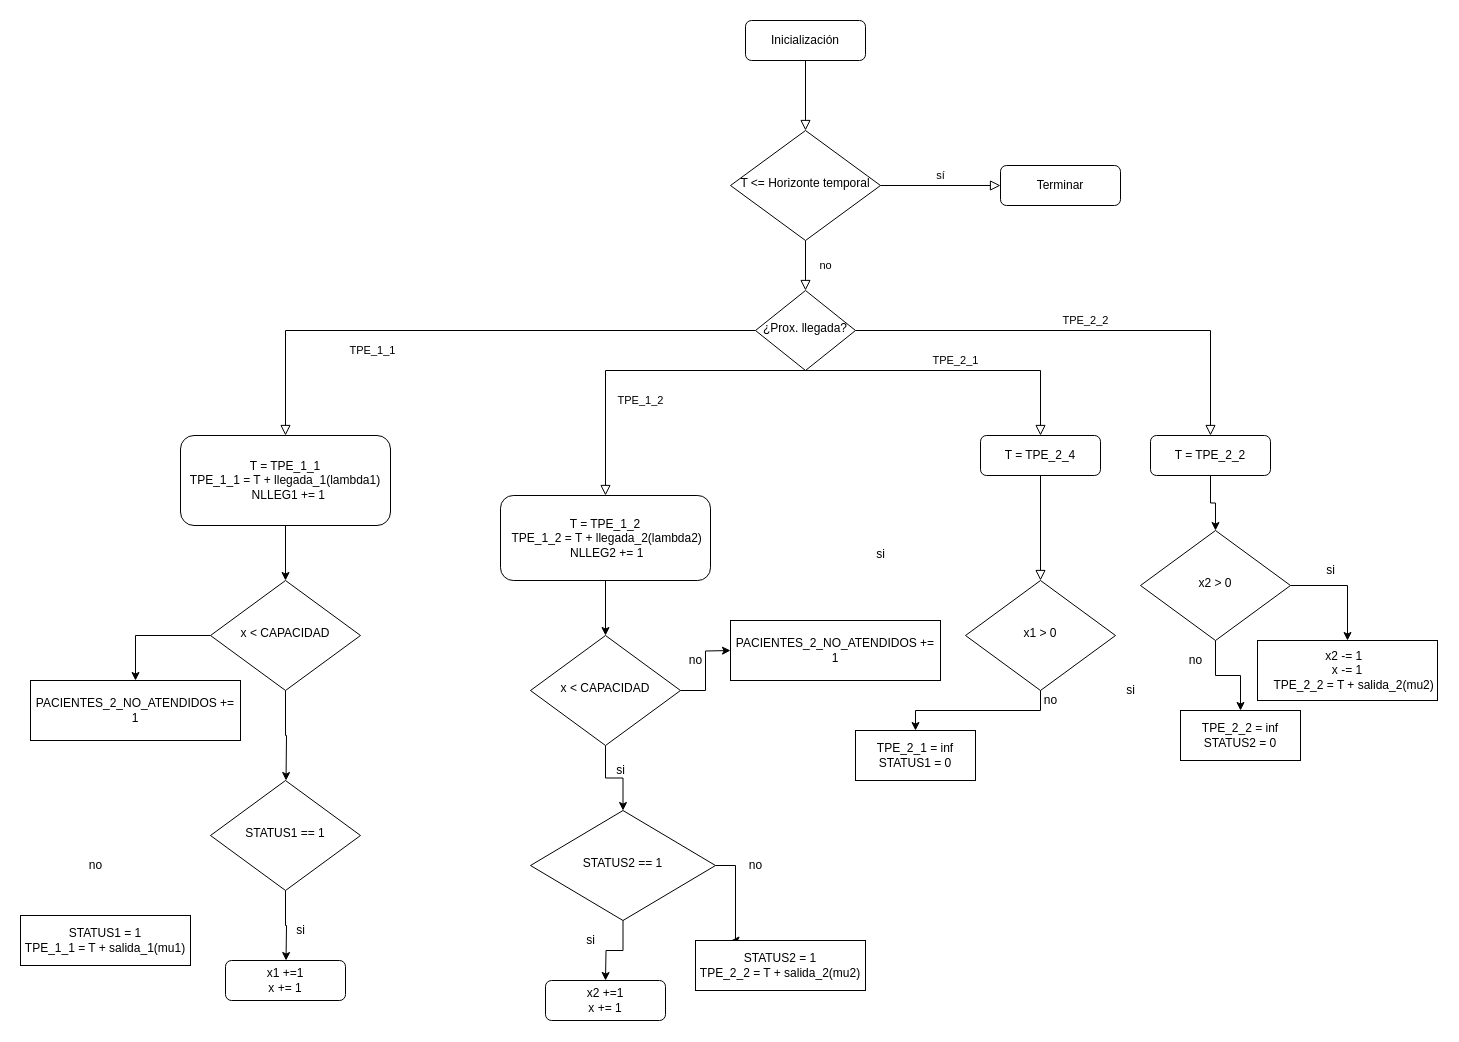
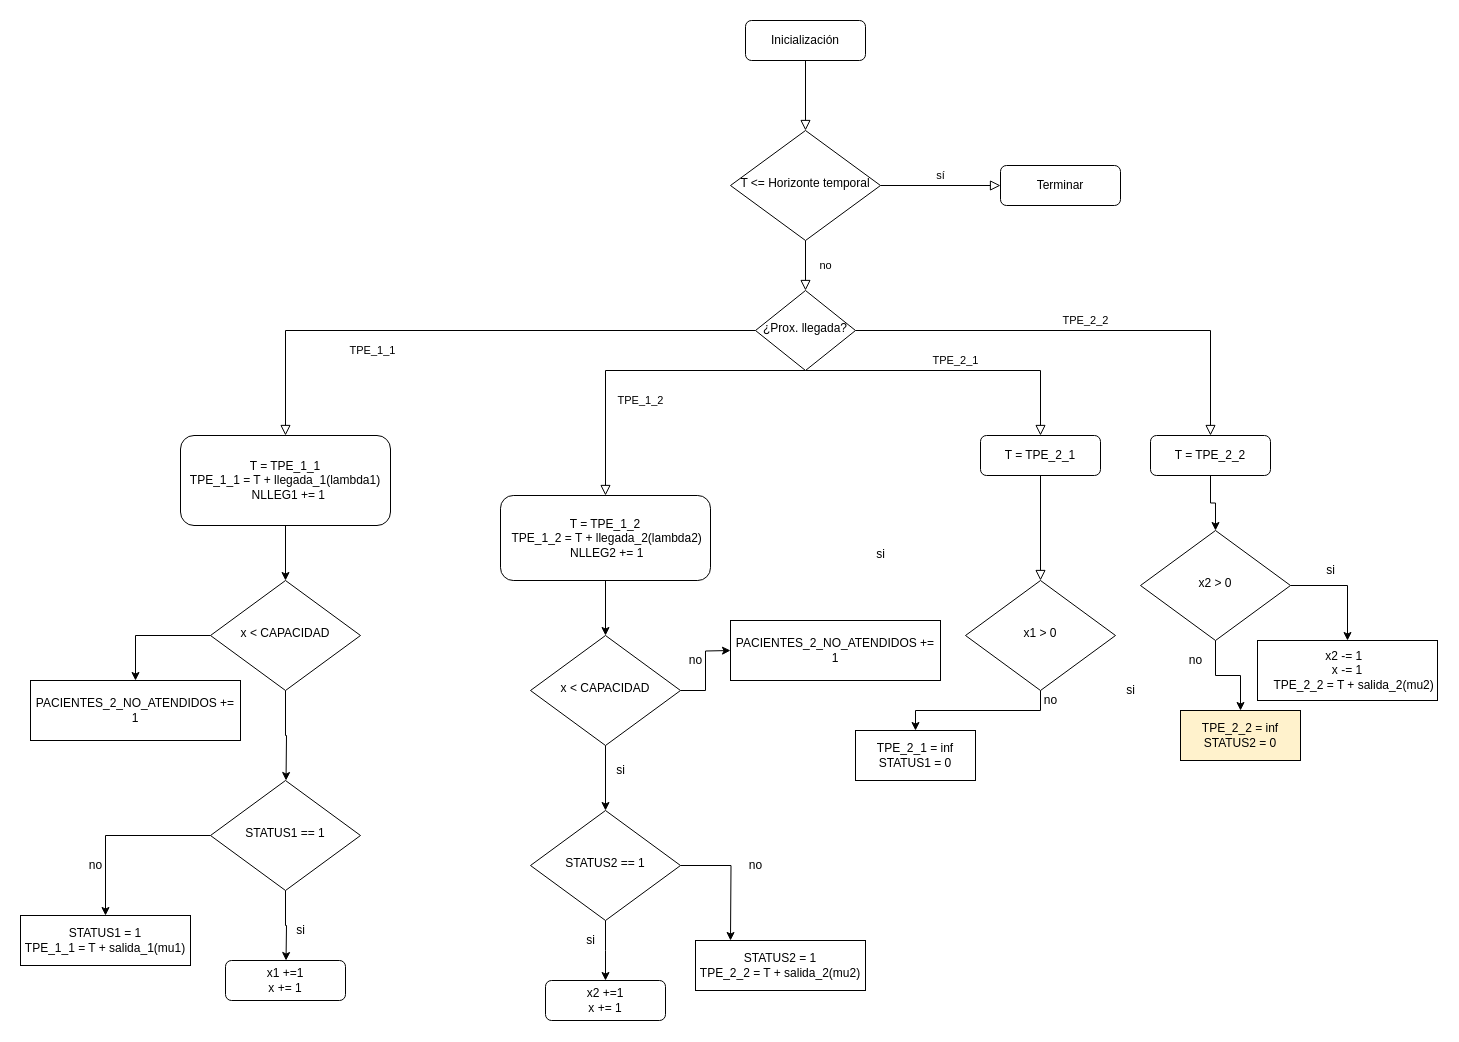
node "T = TPE_2_4": label "T = TPE_2_4" -> "T = TPE_2_1"
node "TPE_2_2 = inf STATUS2 = 0": fillcolor #ffffff -> #fff2cc
edge "STATUS1 == 1" -> "STATUS1 = 1 TPE_1_1 = T + salida_1(mu1)": added
node "STATUS2 == 1": size 185x110 -> 150x110
